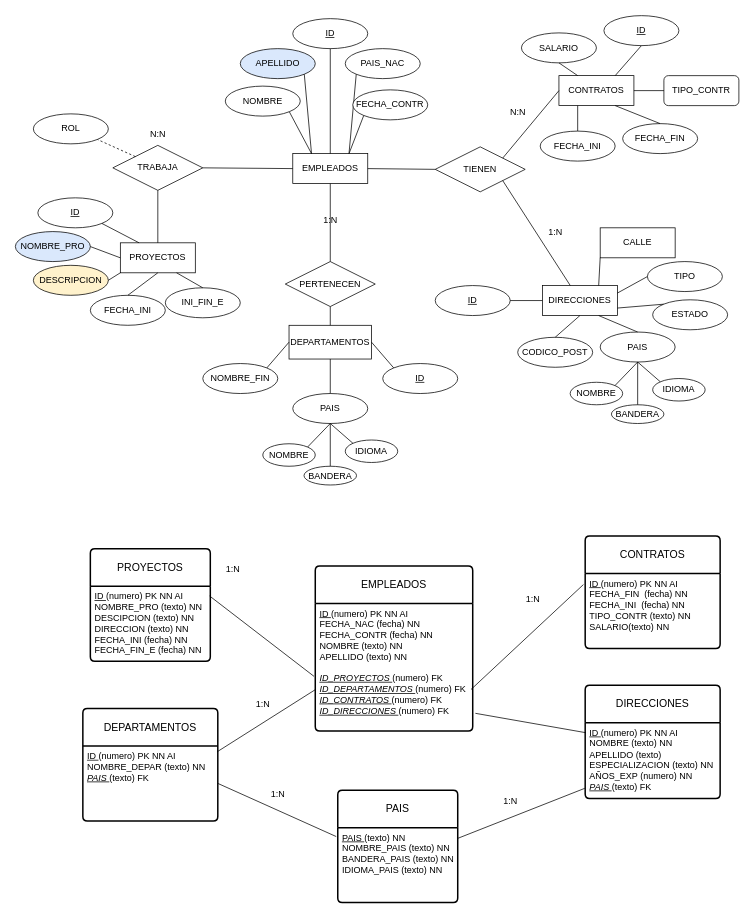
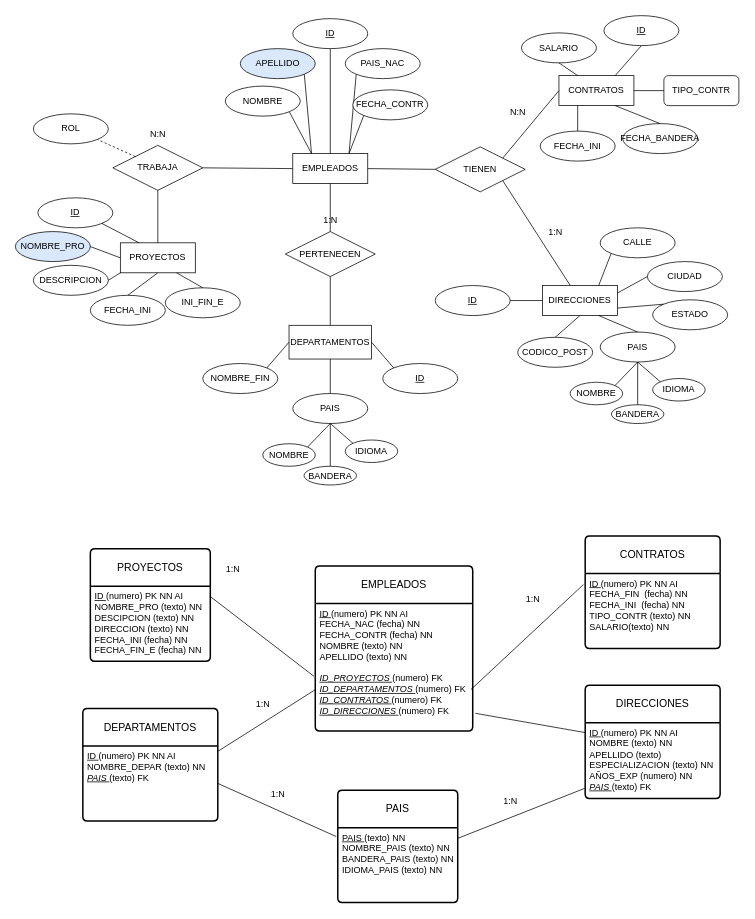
node "FECHA_FIN": label "FECHA_FIN" -> "FECHA_BANDERA"
node "CALLE": shape rectangle -> ellipse
node "TIPO": label "TIPO" -> "CIUDAD"
node "DESCRIPCION": fillcolor #fff2cc -> #ffffff
node "PERTENECEN": moved (330, 284) -> (330, 254)
